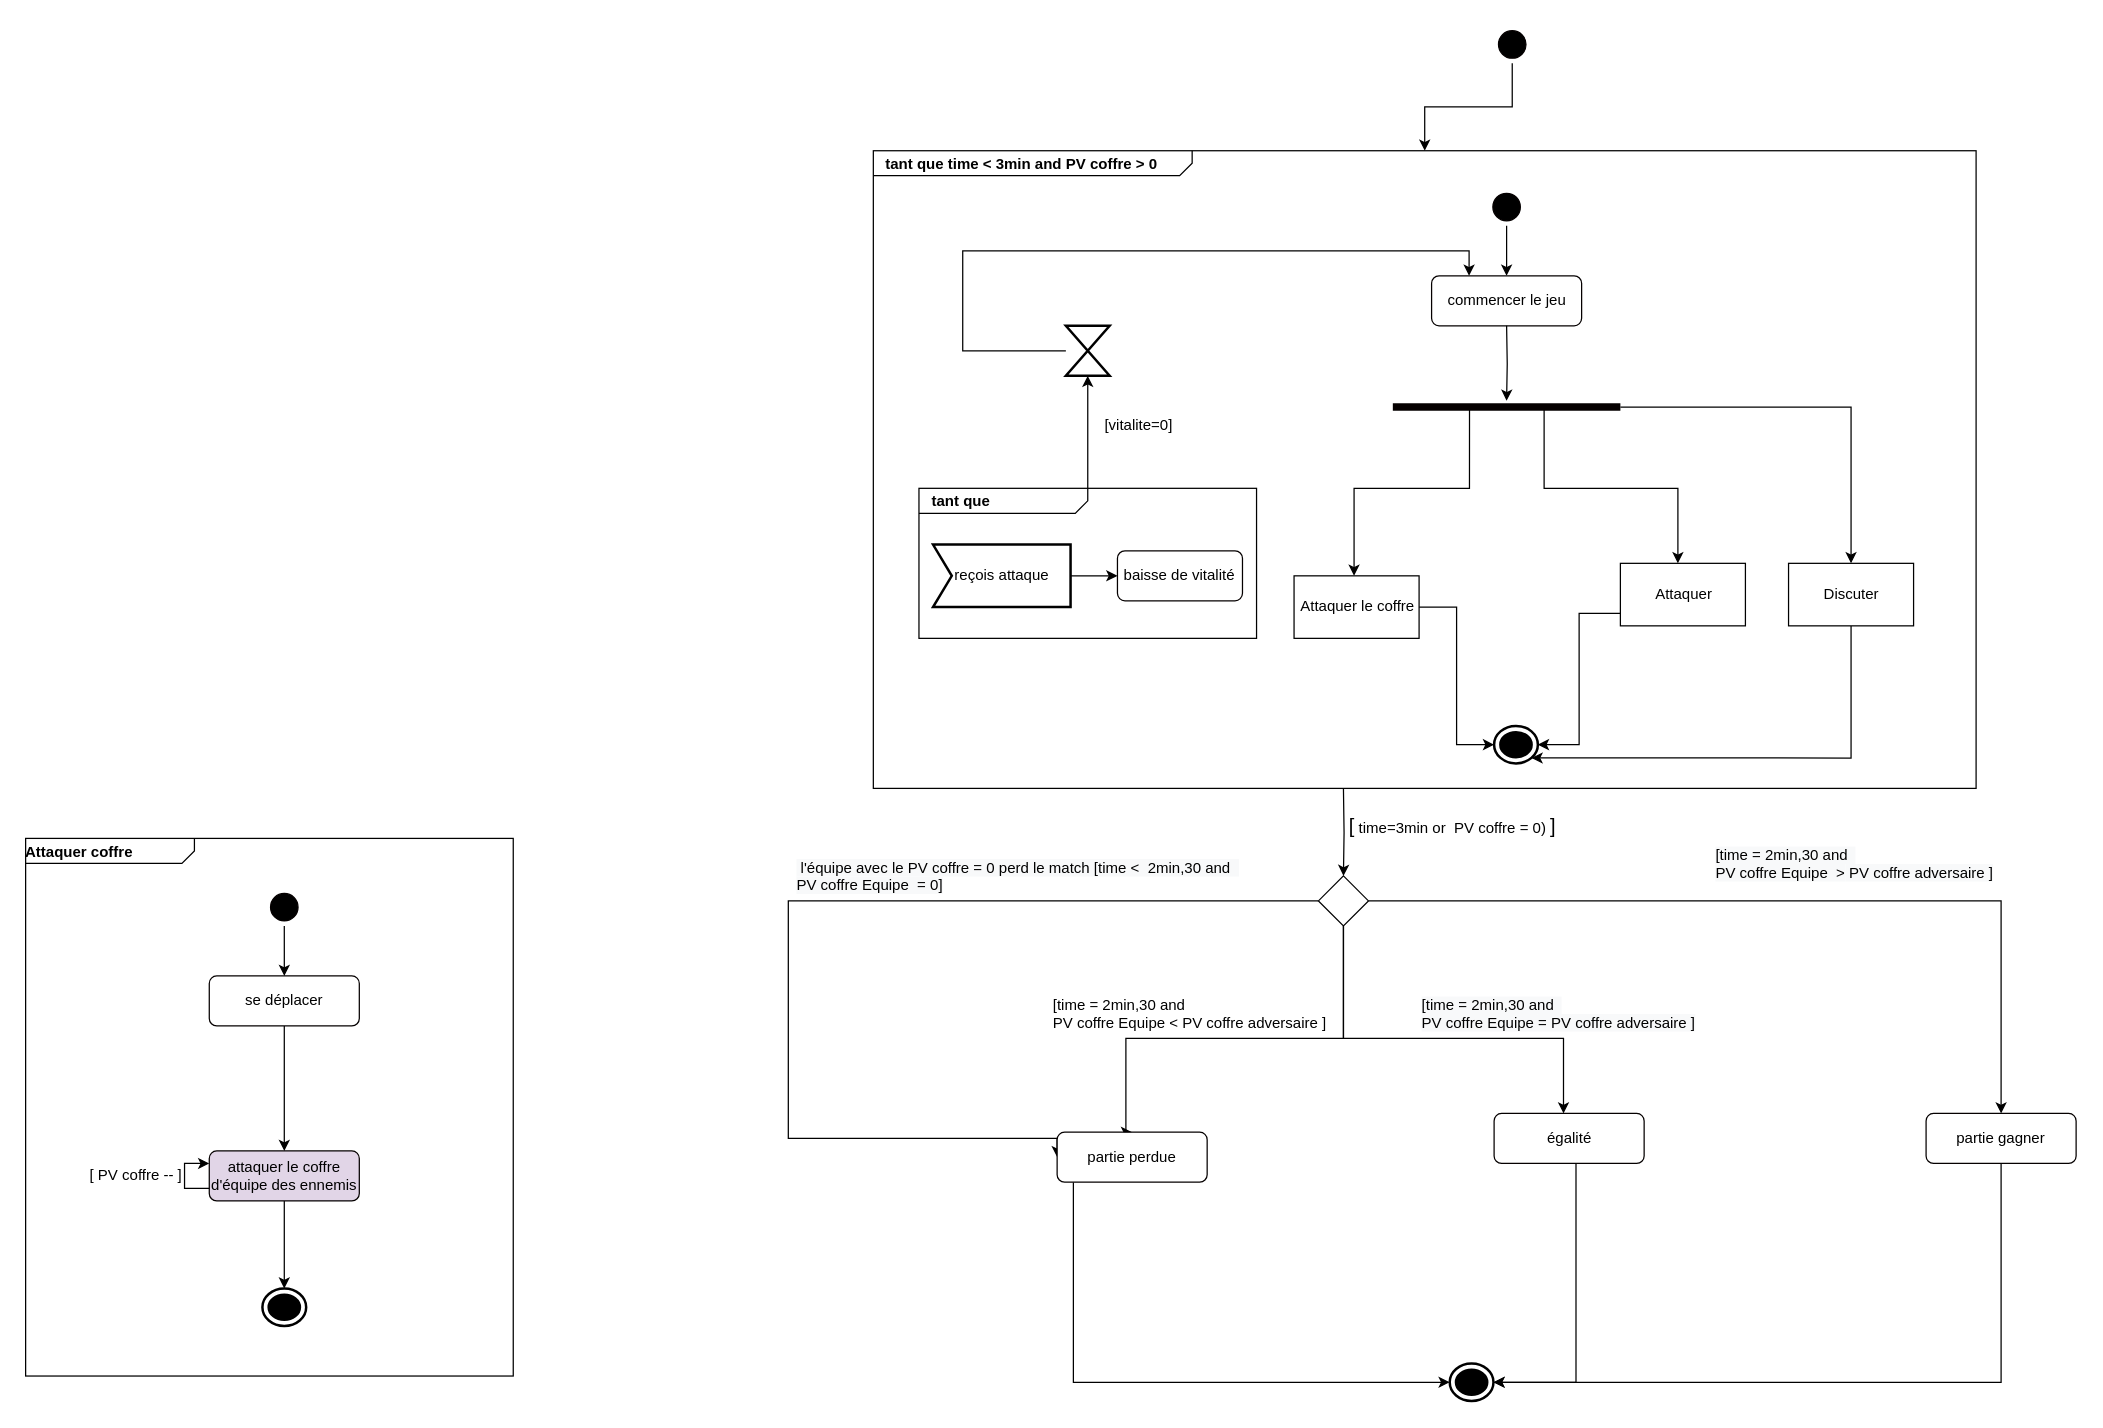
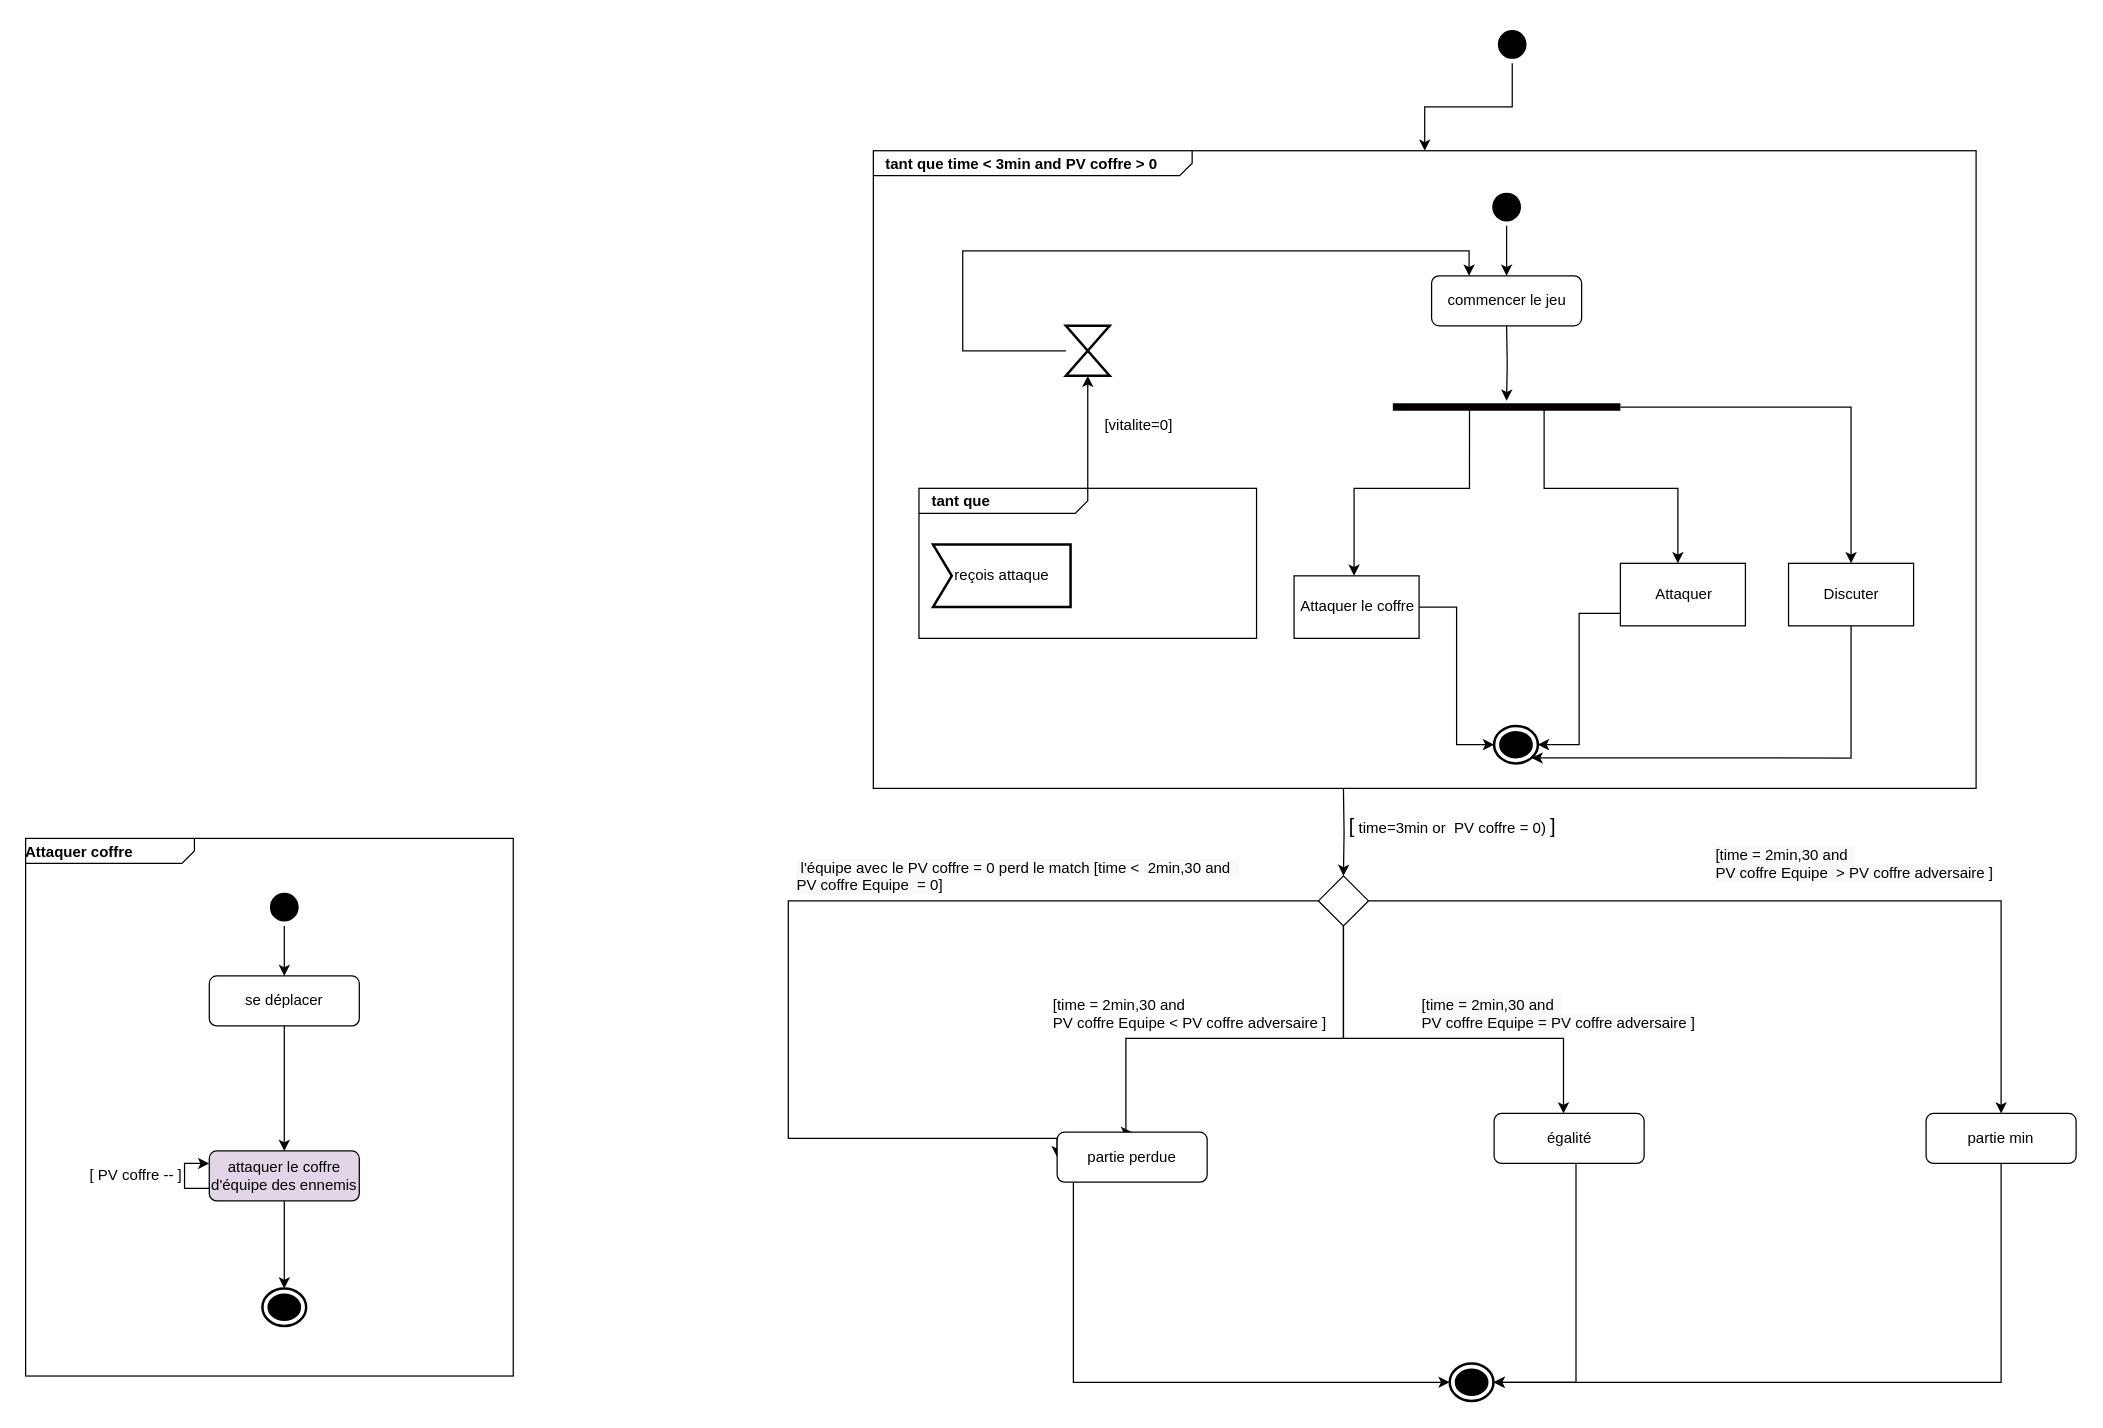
edge "reçois attaque" -> "baisse de vitalité": removed
node "baisse de vitalité": removed
node "partie gagner": label "partie gagner" -> "partie min"
